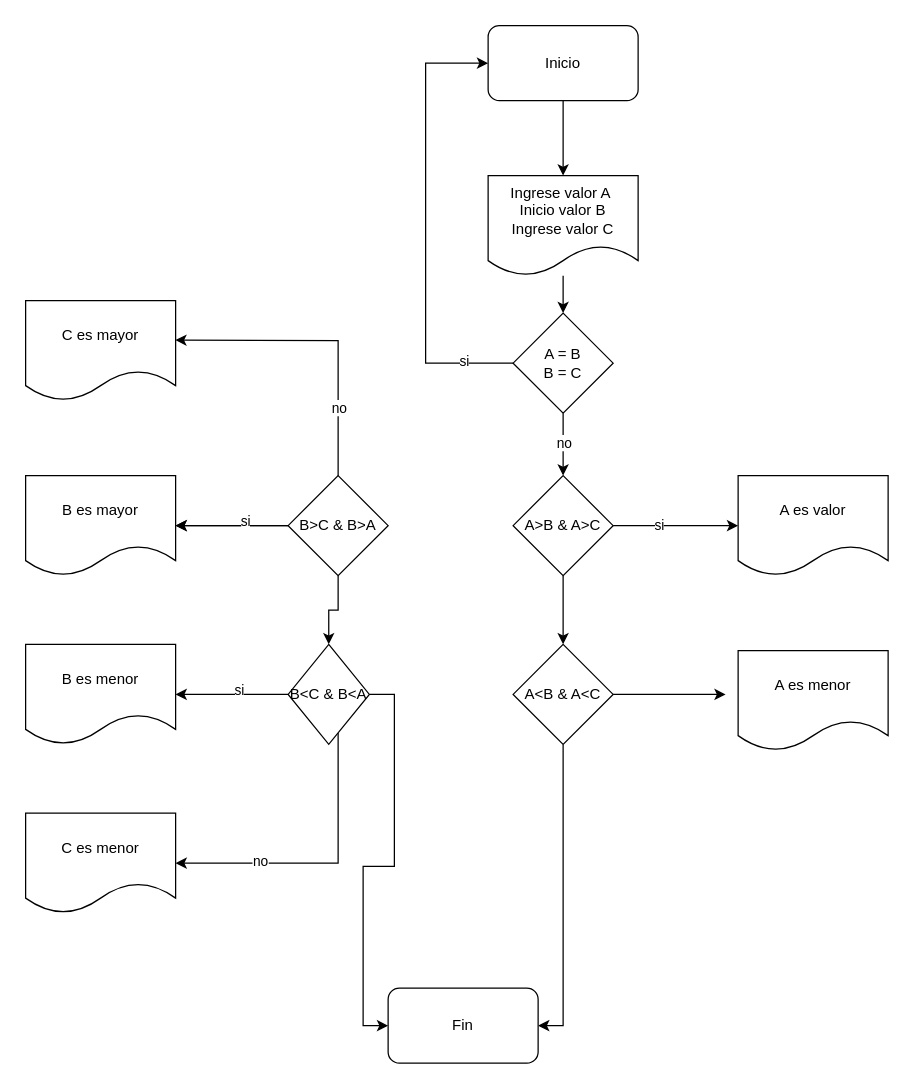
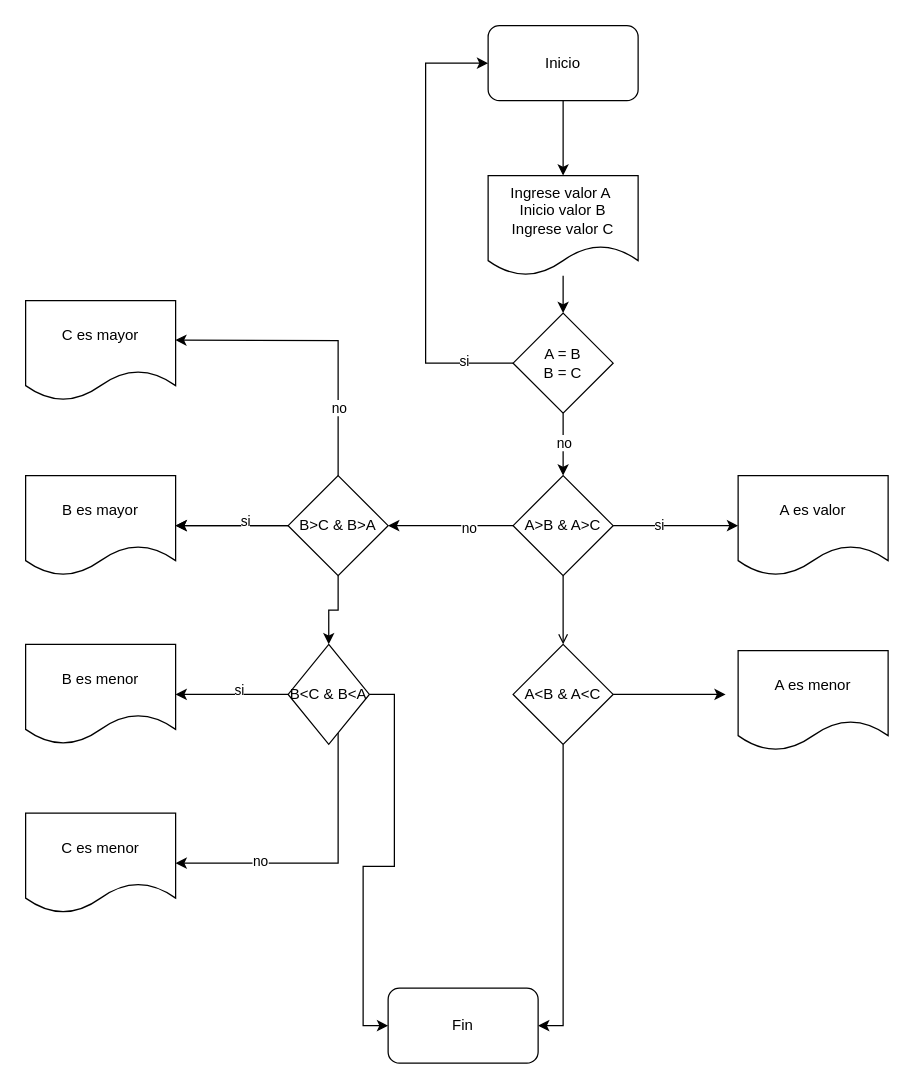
edge "A>B & A>C" -> "B>C & B>A": added, label "no"
edge "A>B & A>C" -> "A<B & A<C": arrowhead classic -> open
